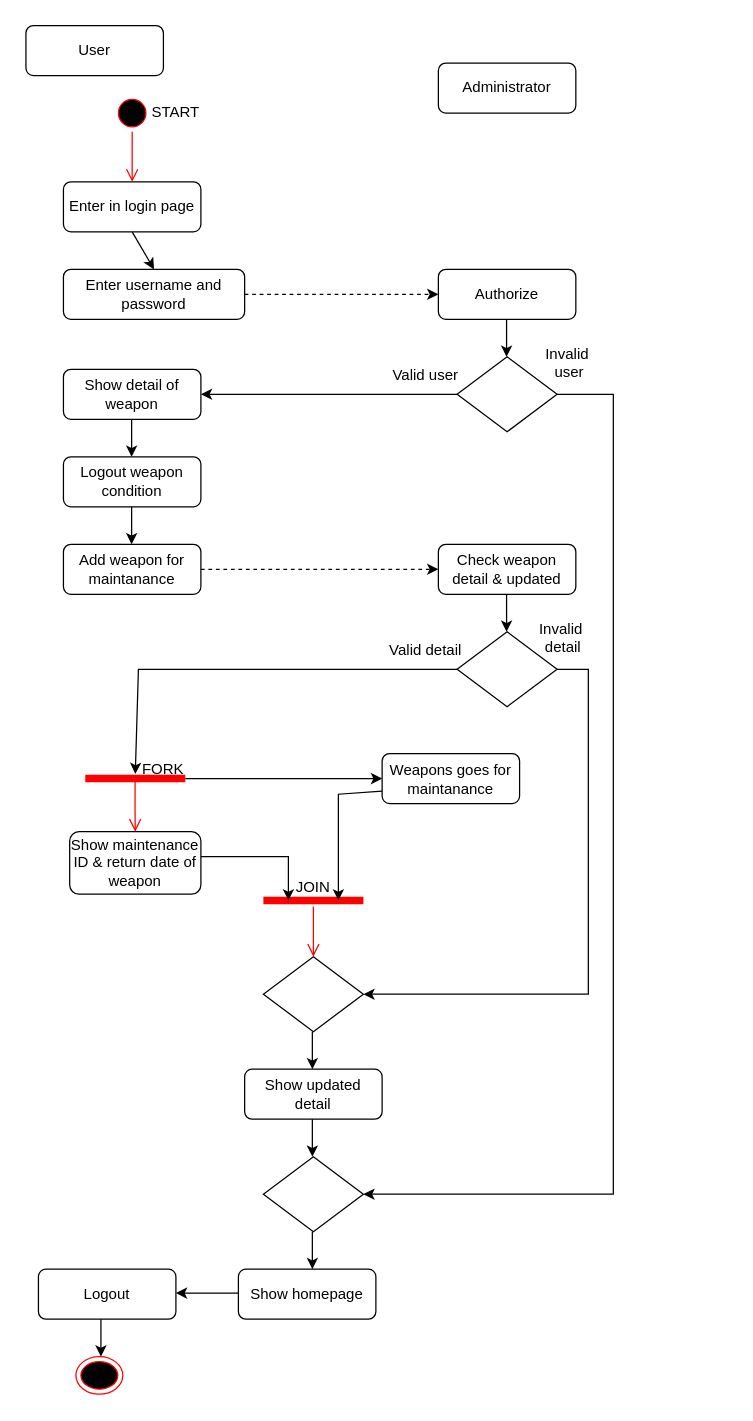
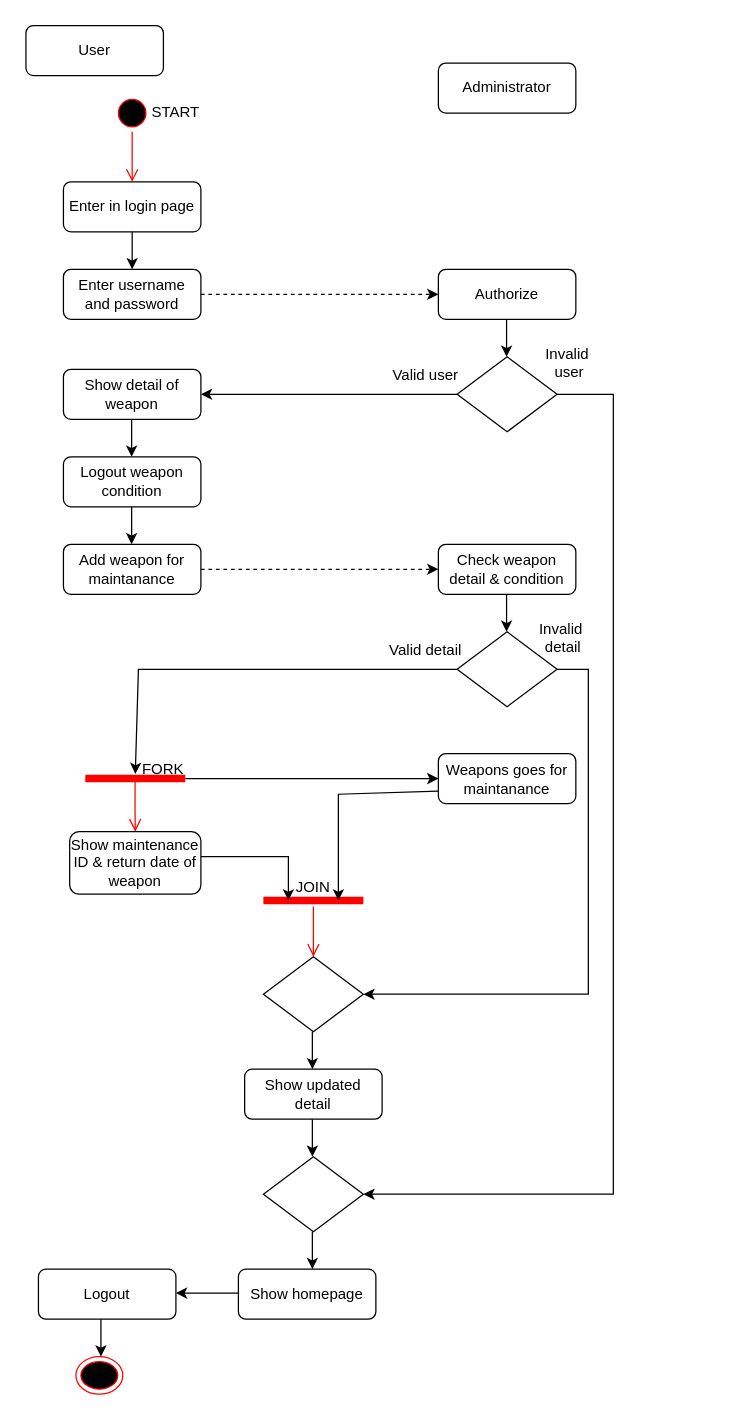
node "Enter username and password": size 181x50 -> 138x50
node "Check weapon detail & updated": label "Check weapon detail & updated" -> "Check weapon detail & condition"
node "Weapons goes for maintanance": moved (451, 779) -> (507, 779)
